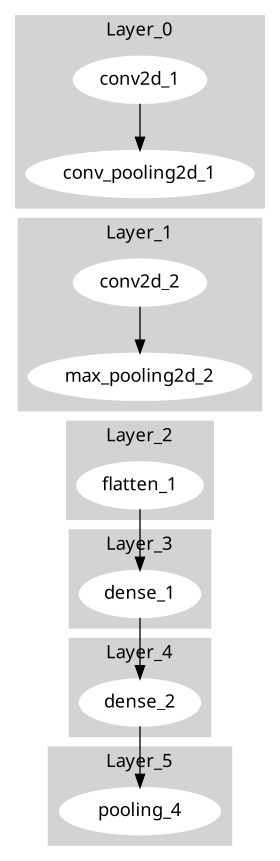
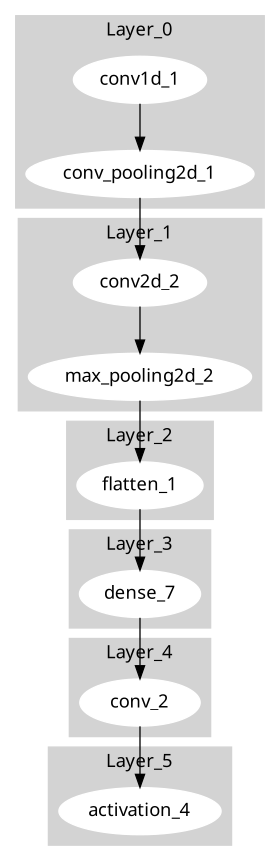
node "conv2d_1": label "conv2d_1" -> "conv1d_1"
edge "conv_pooling2d_1" -> "conv2d_2": added
edge "max_pooling2d_2" -> "flatten_1": added
node "dense_1": label "dense_1" -> "dense_7"
node "dense_2": label "dense_2" -> "conv_2"
node "pooling_4": label "pooling_4" -> "activation_4"
